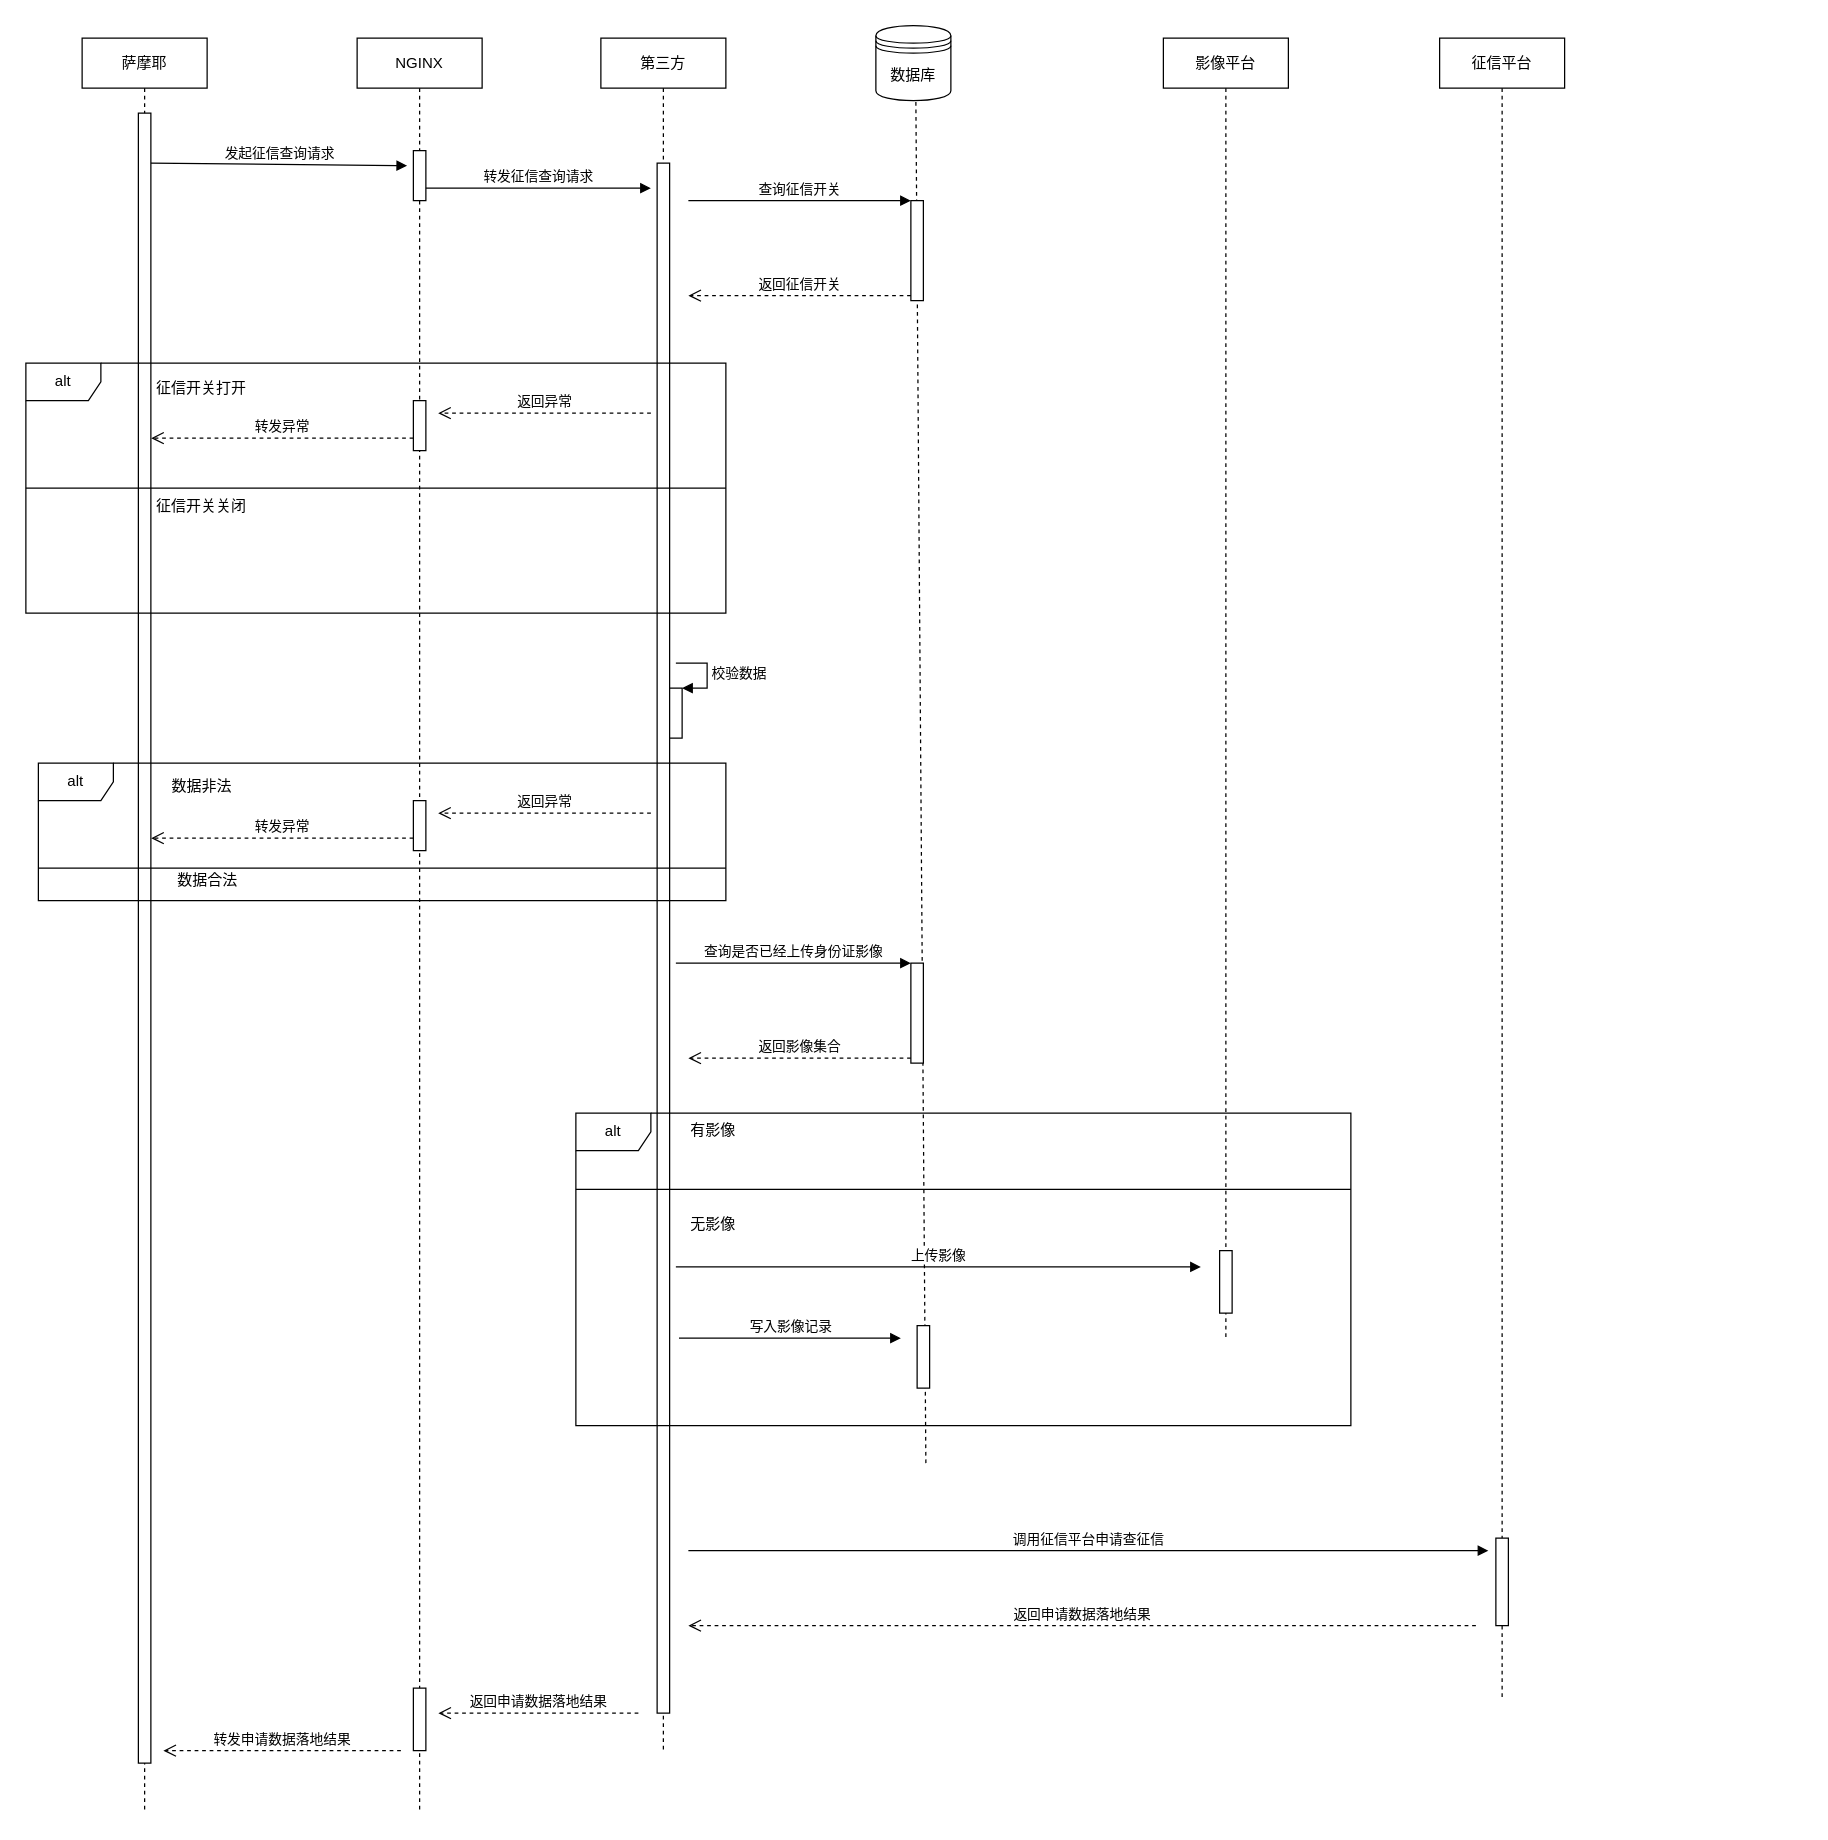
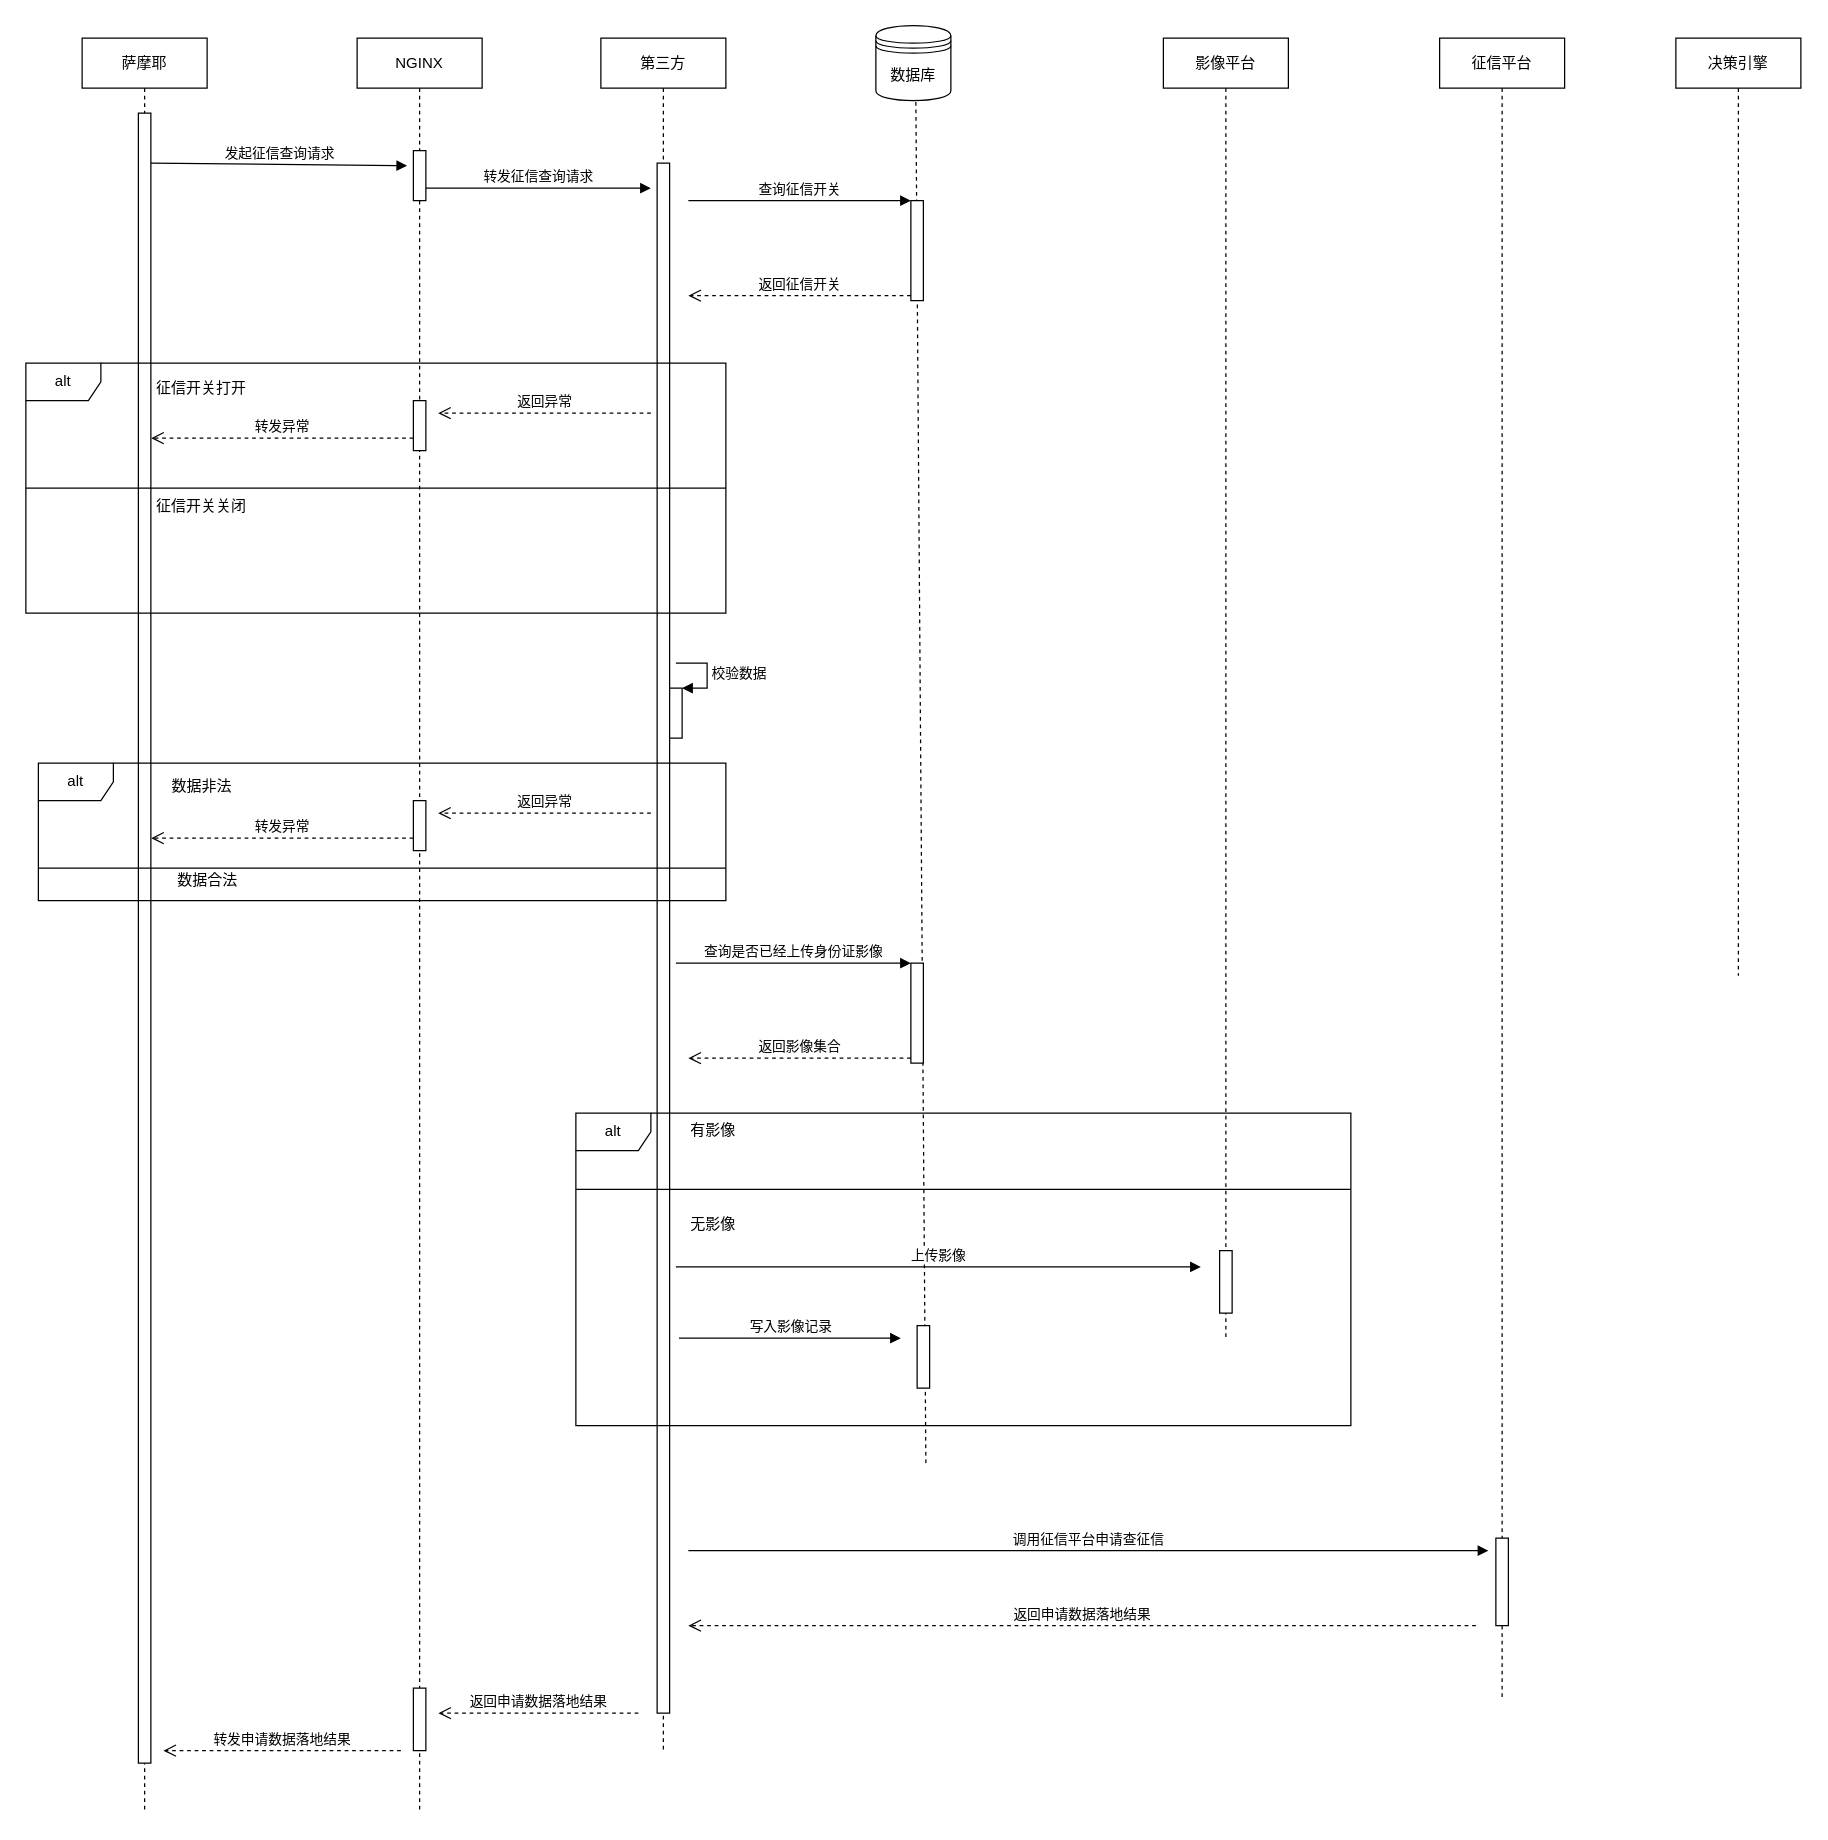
node "决策引擎": added
